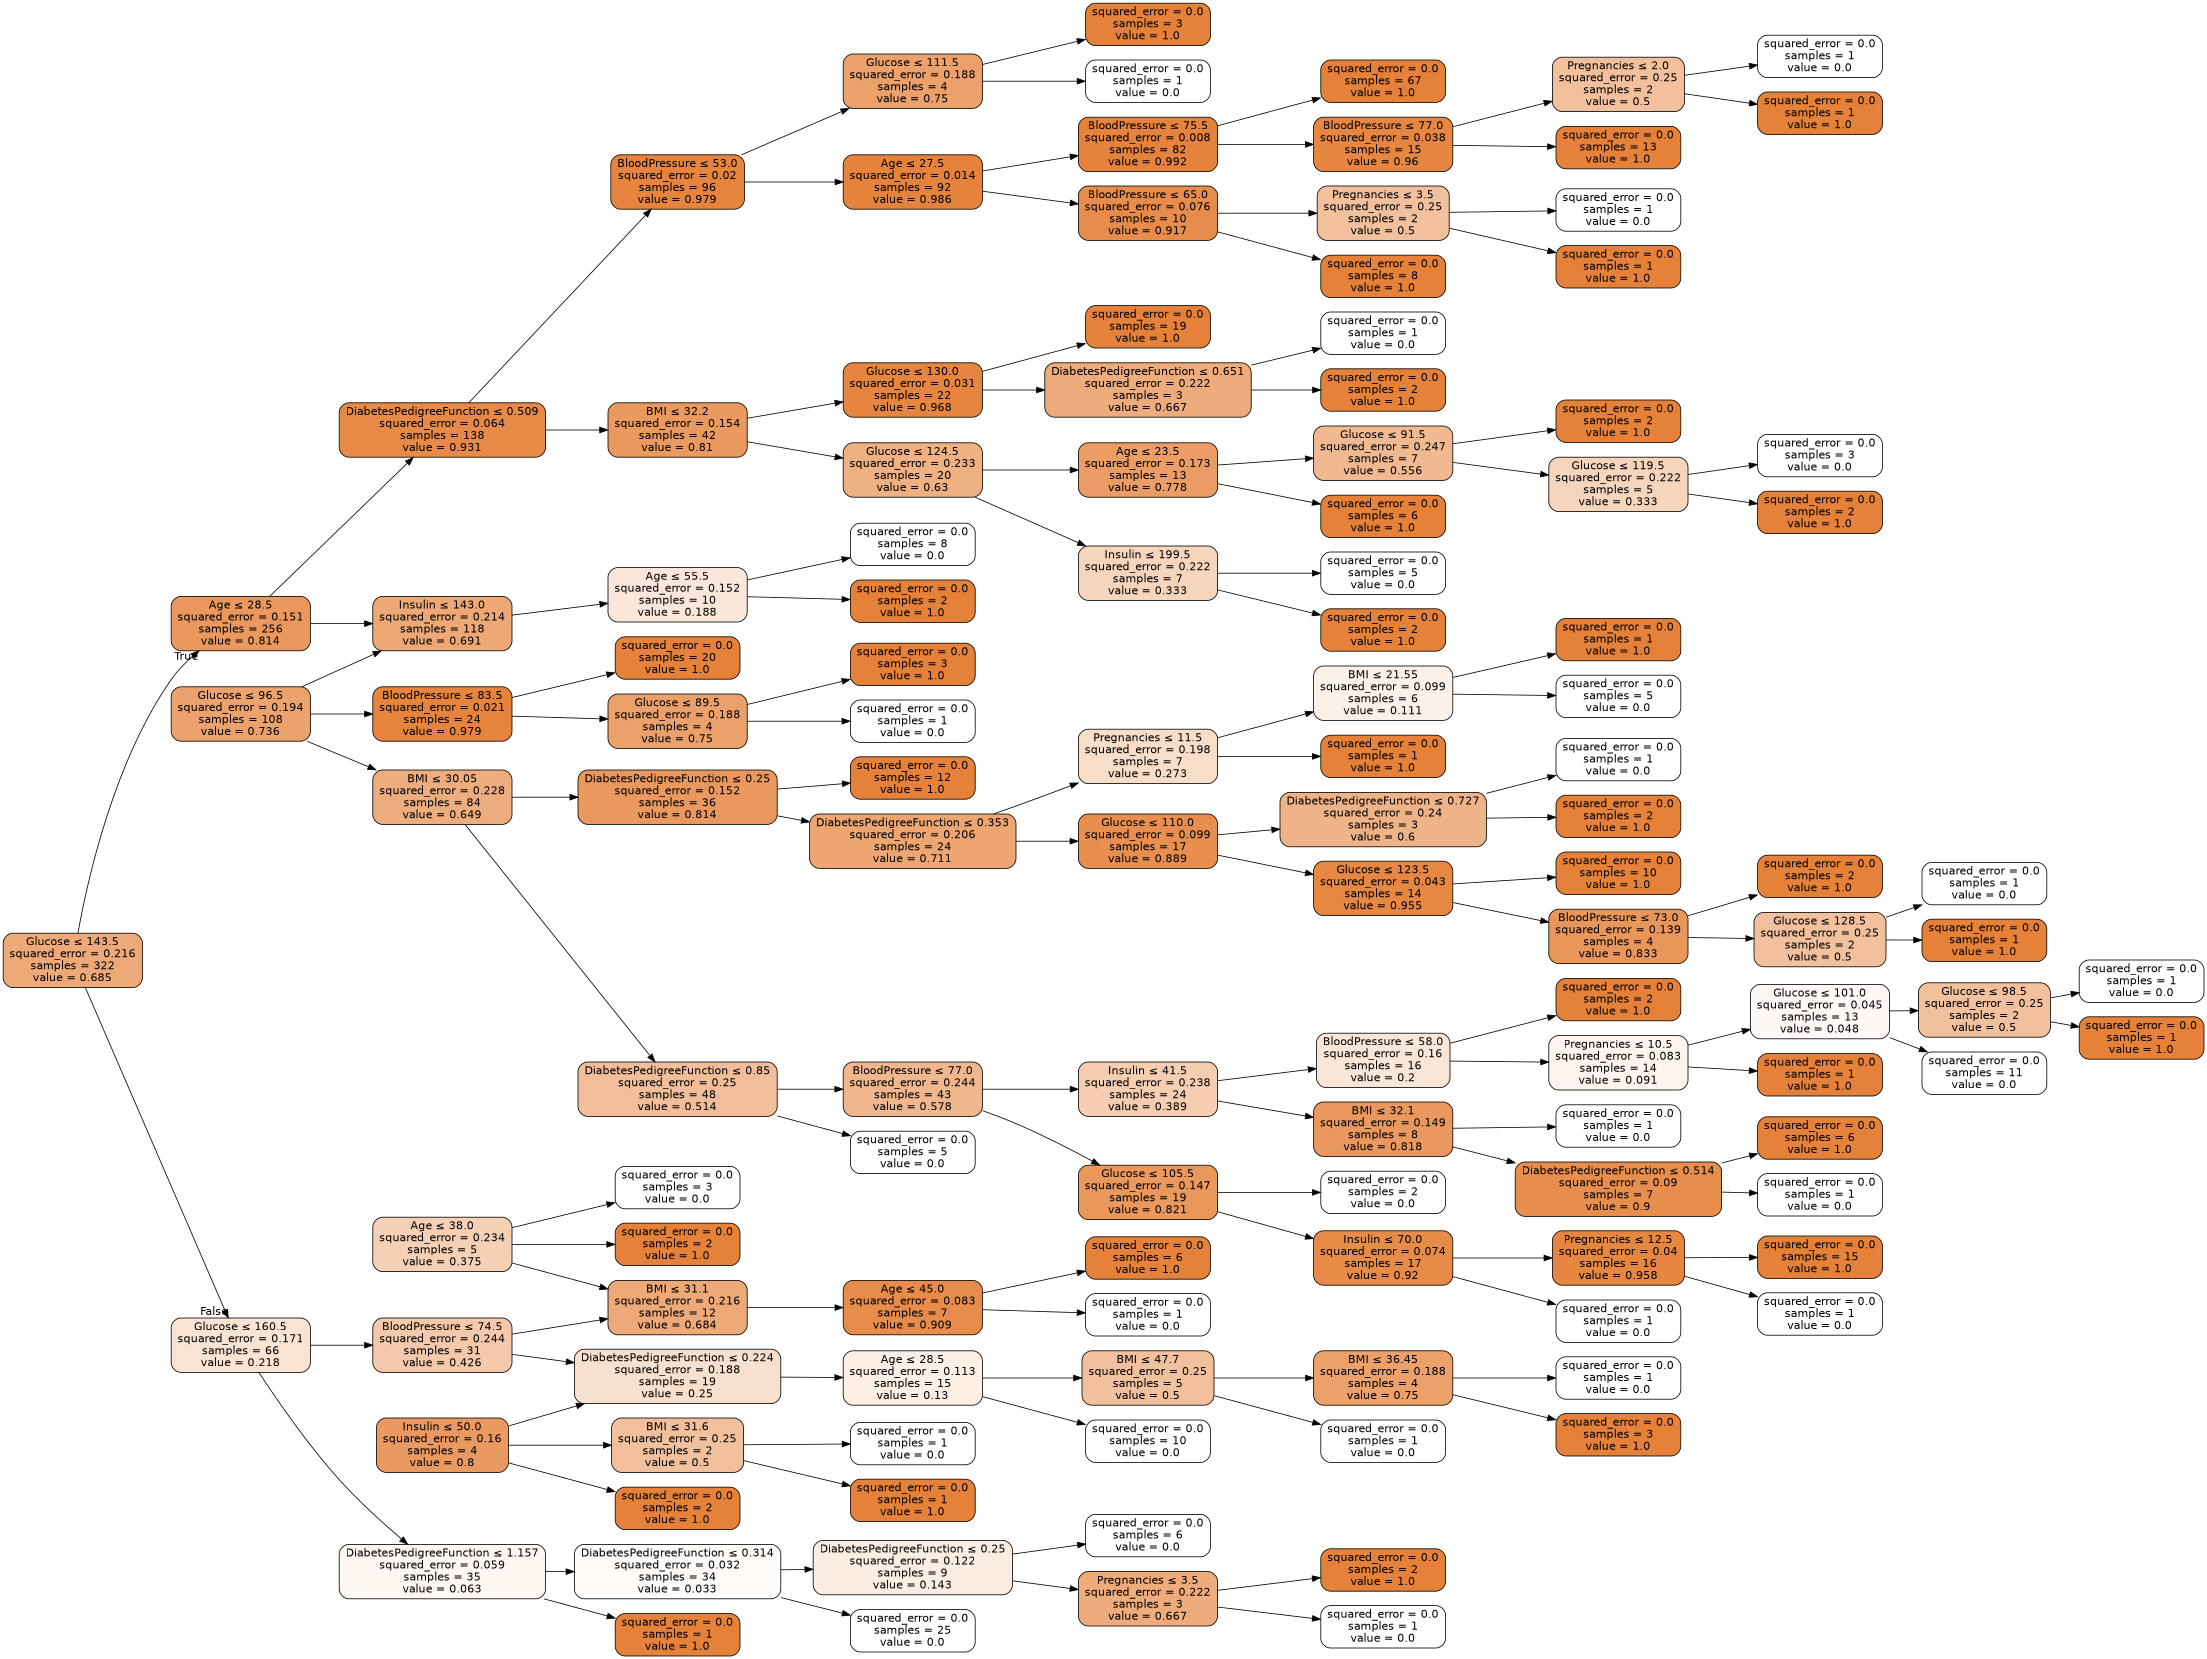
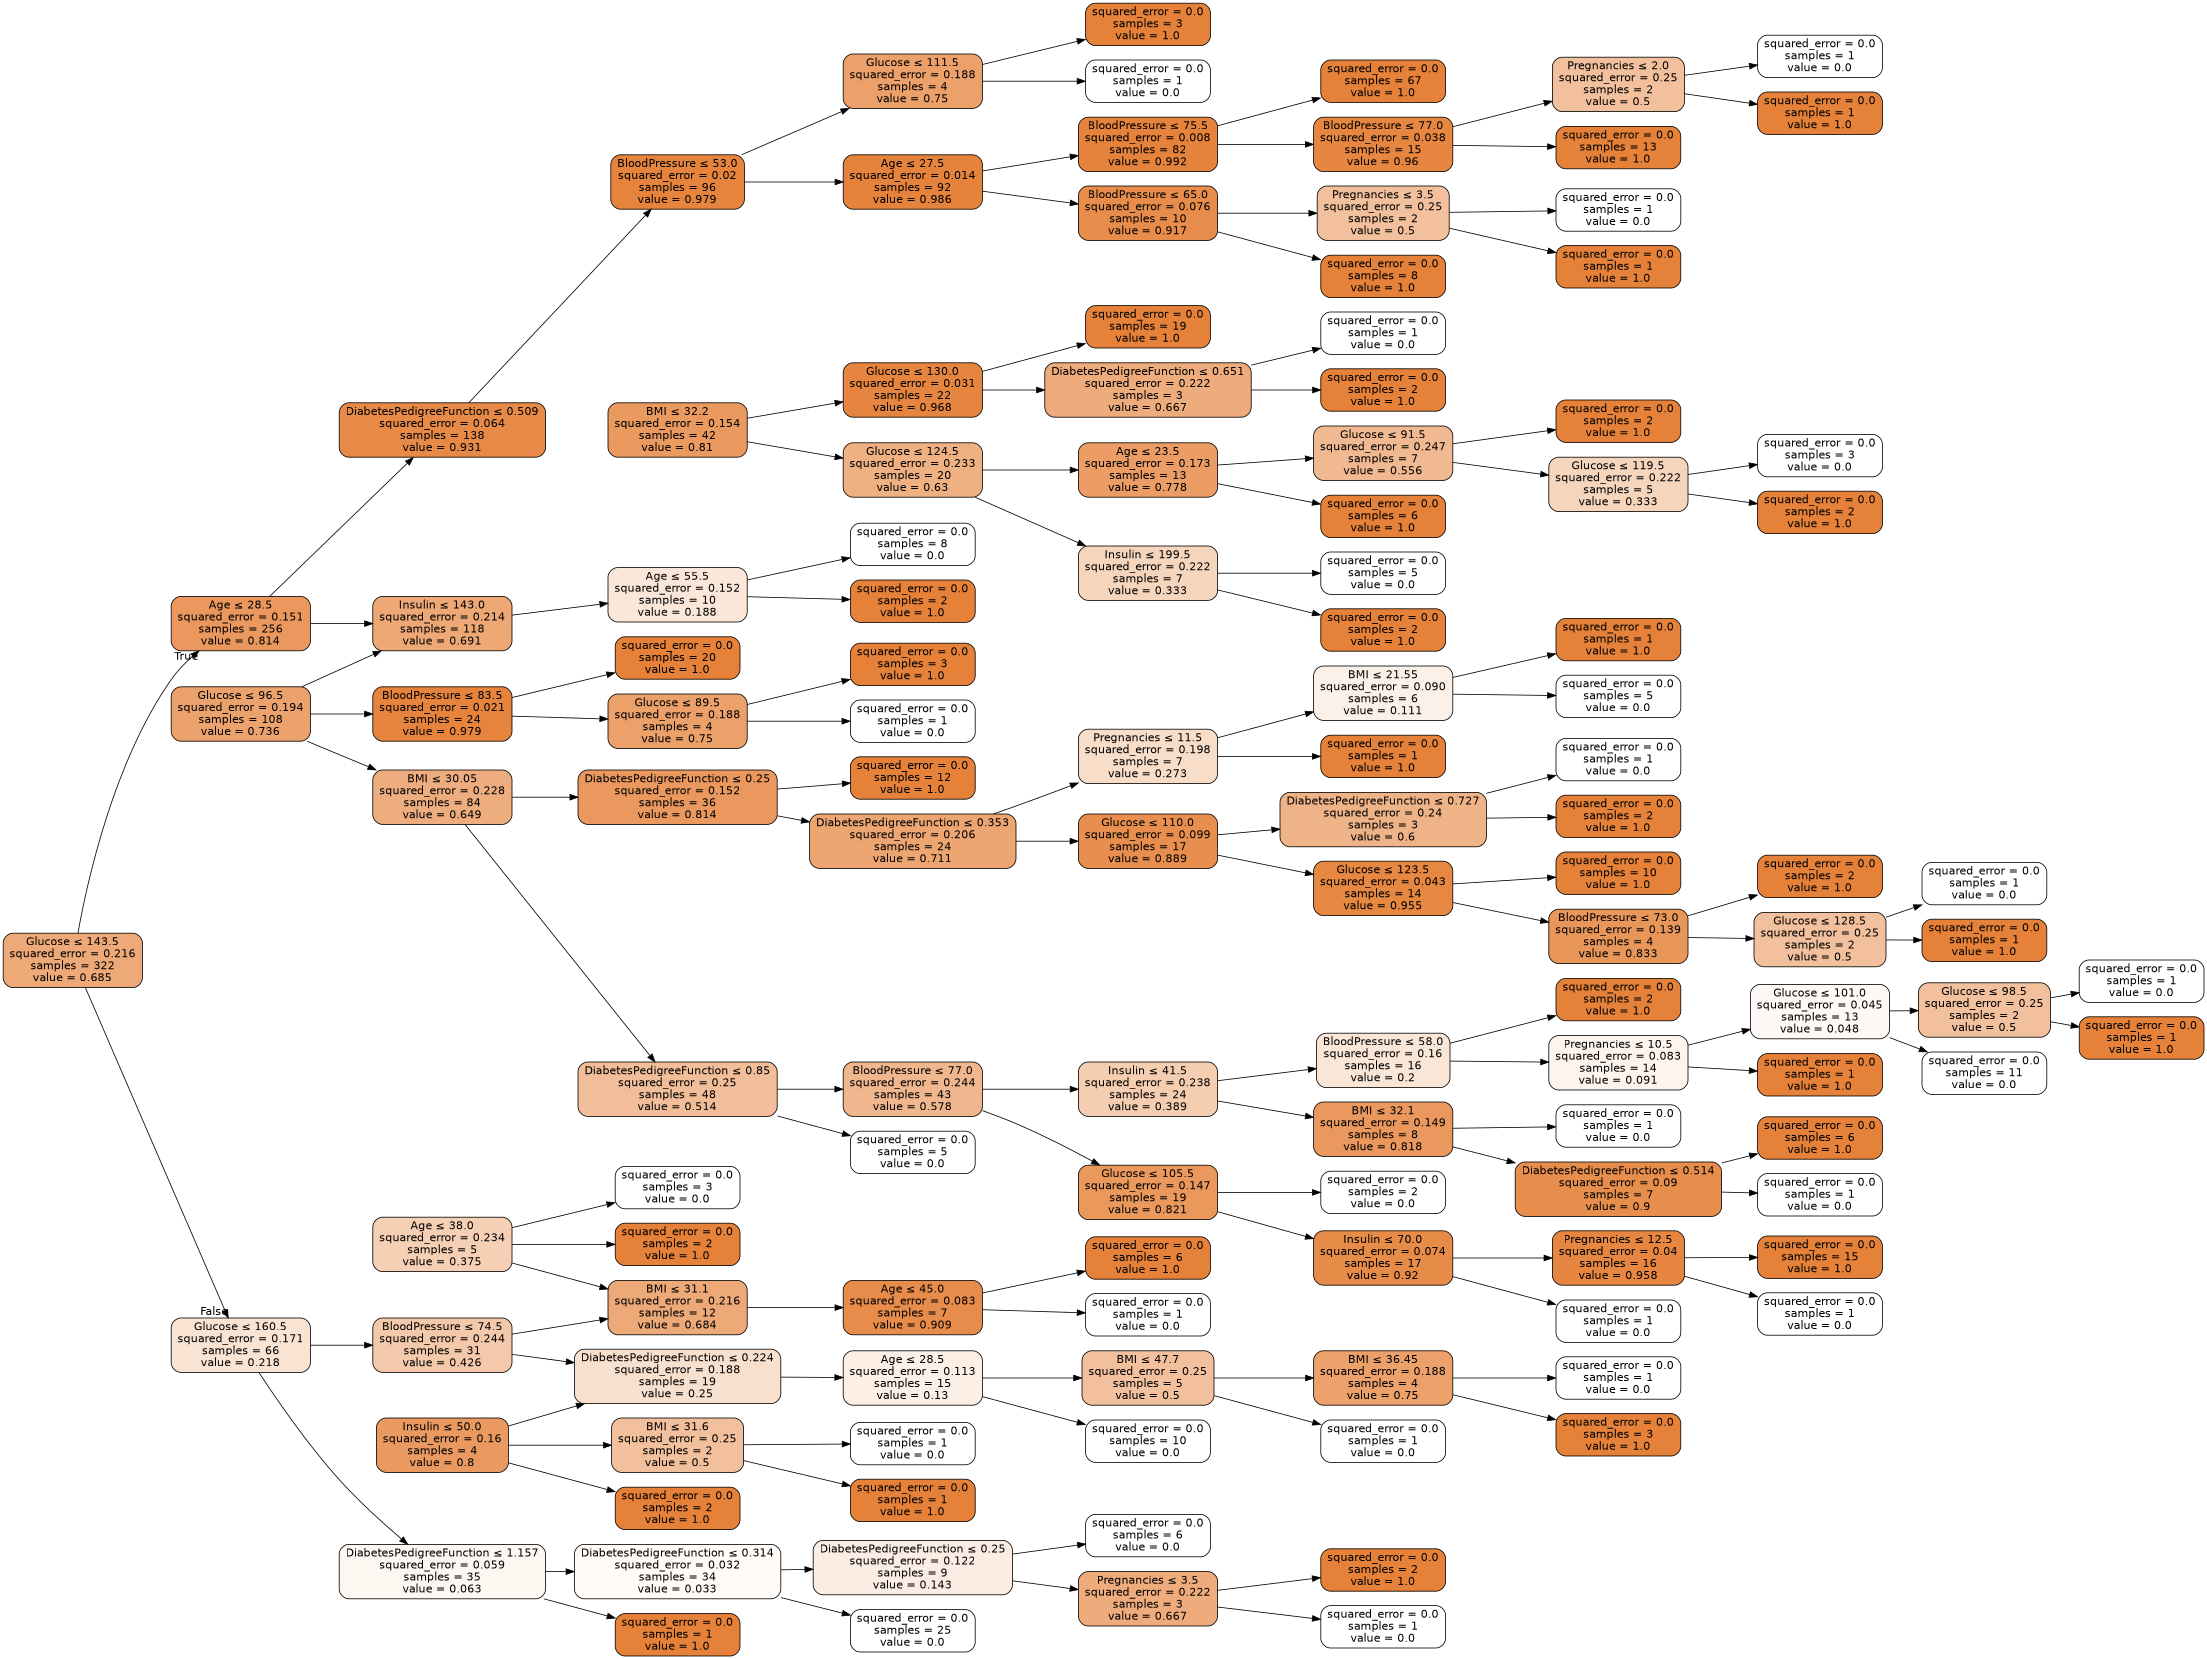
edge "DiabetesPedigreeFunction ≤ 0.509" -> "BMI ≤ 32.2": removed
node "BMI ≤ 21.55": text "squared_error = 0.099" -> "squared_error = 0.090"
